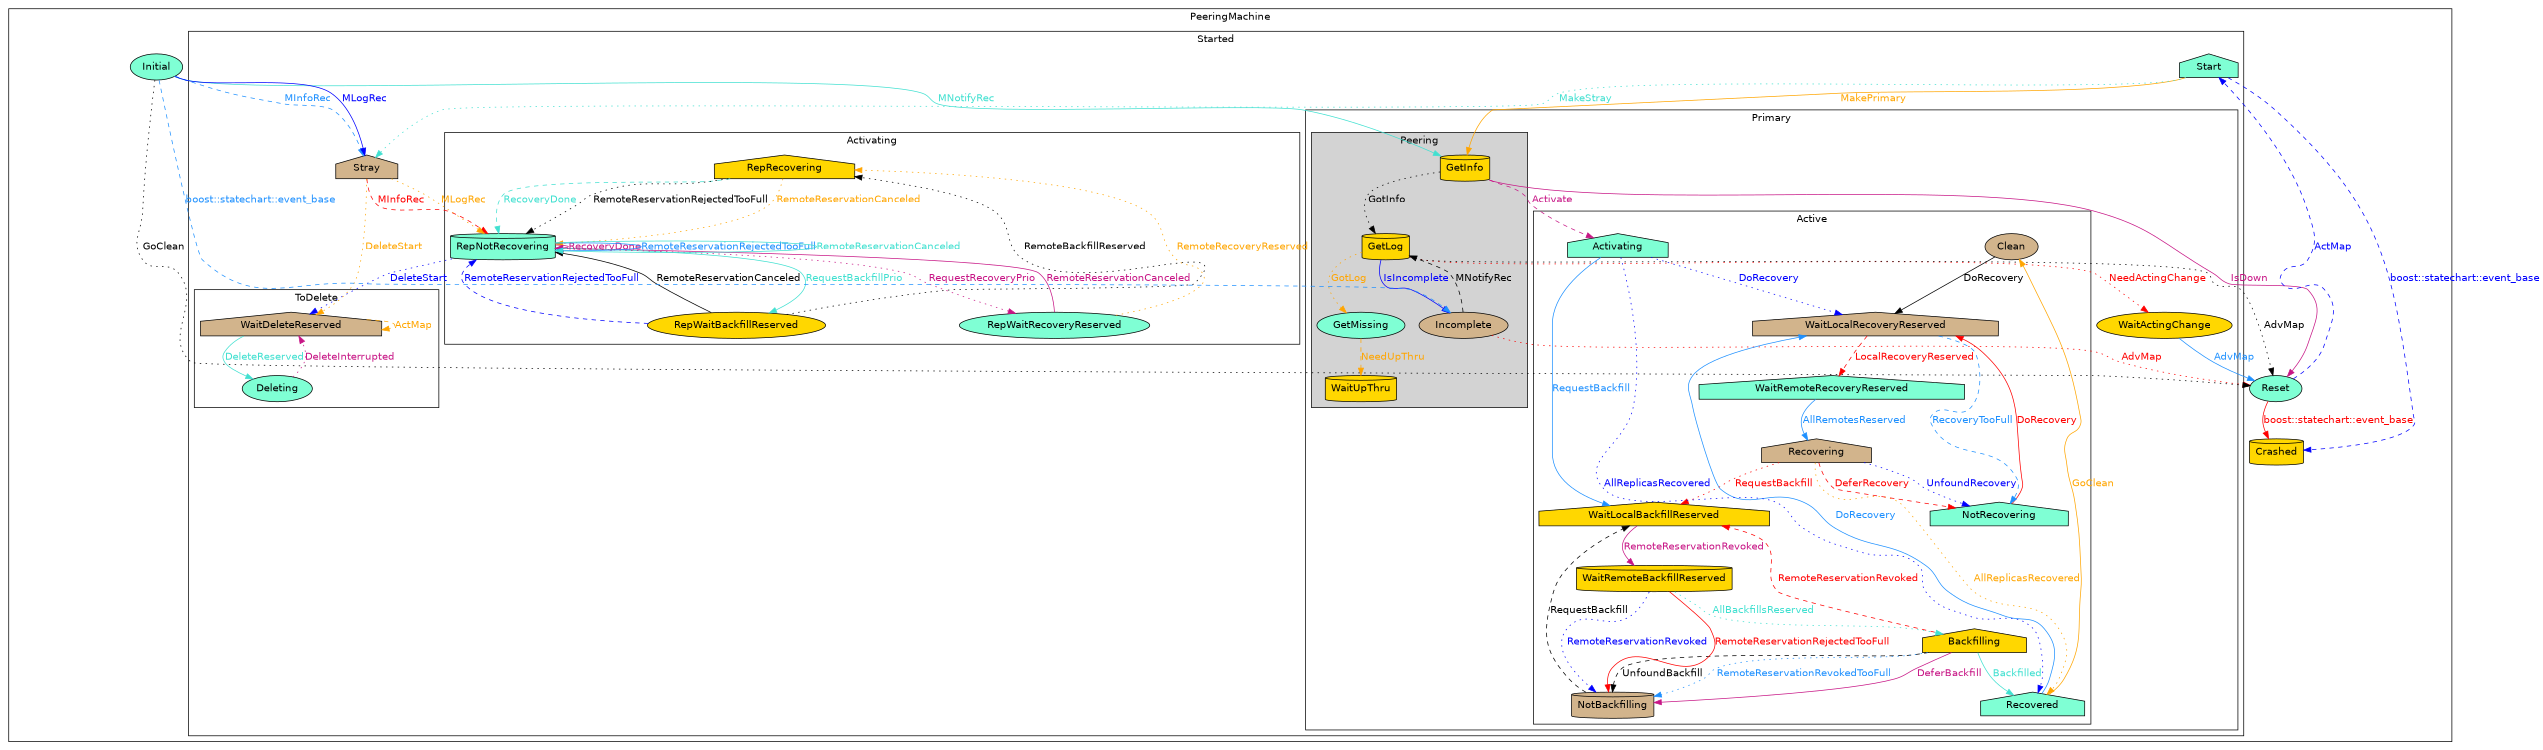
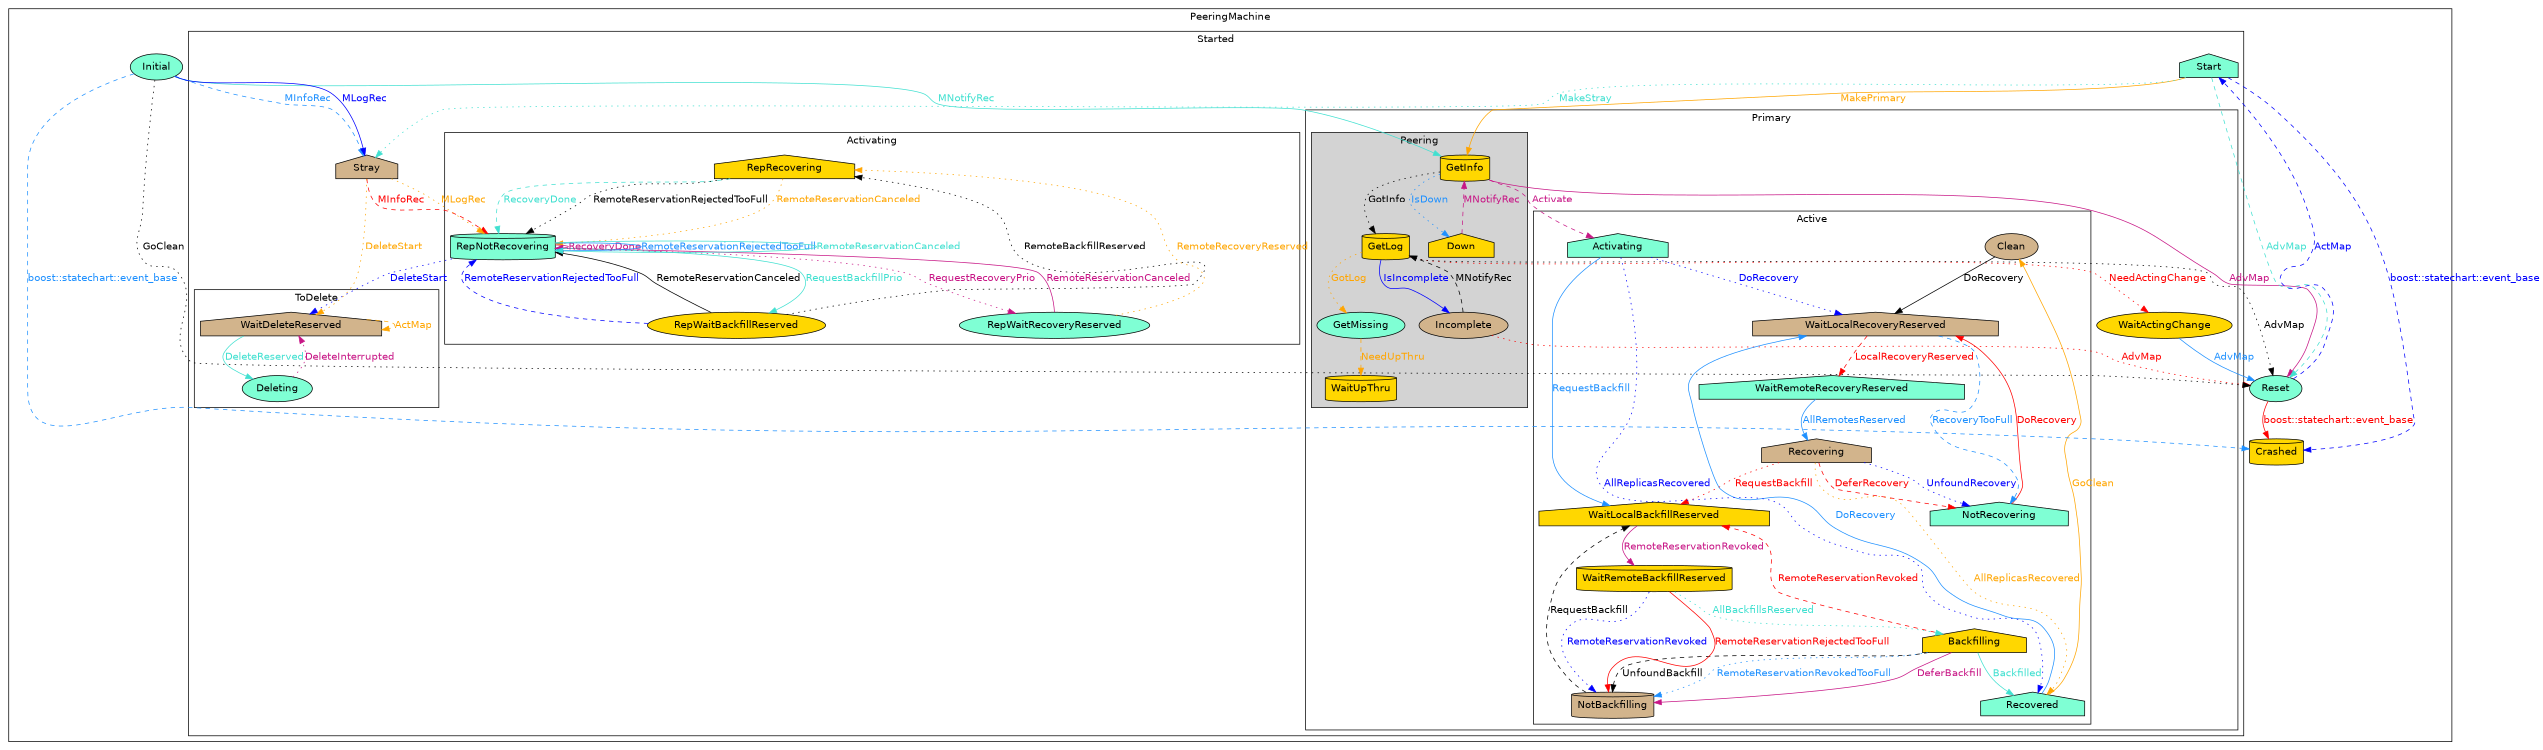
node "Down": added
edge "Start" -> "Reset": added, label "AdvMap"
edge "GetInfo" -> "Reset": label "IsDown" -> "AdvMap"
edge "Initial" -> "Incomplete": now "Initial" -> "Crashed"
